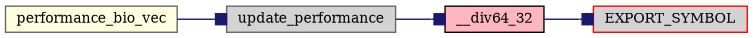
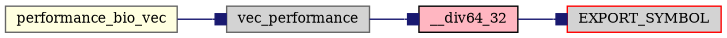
node "update_performance": label "update_performance" -> "vec_performance"
